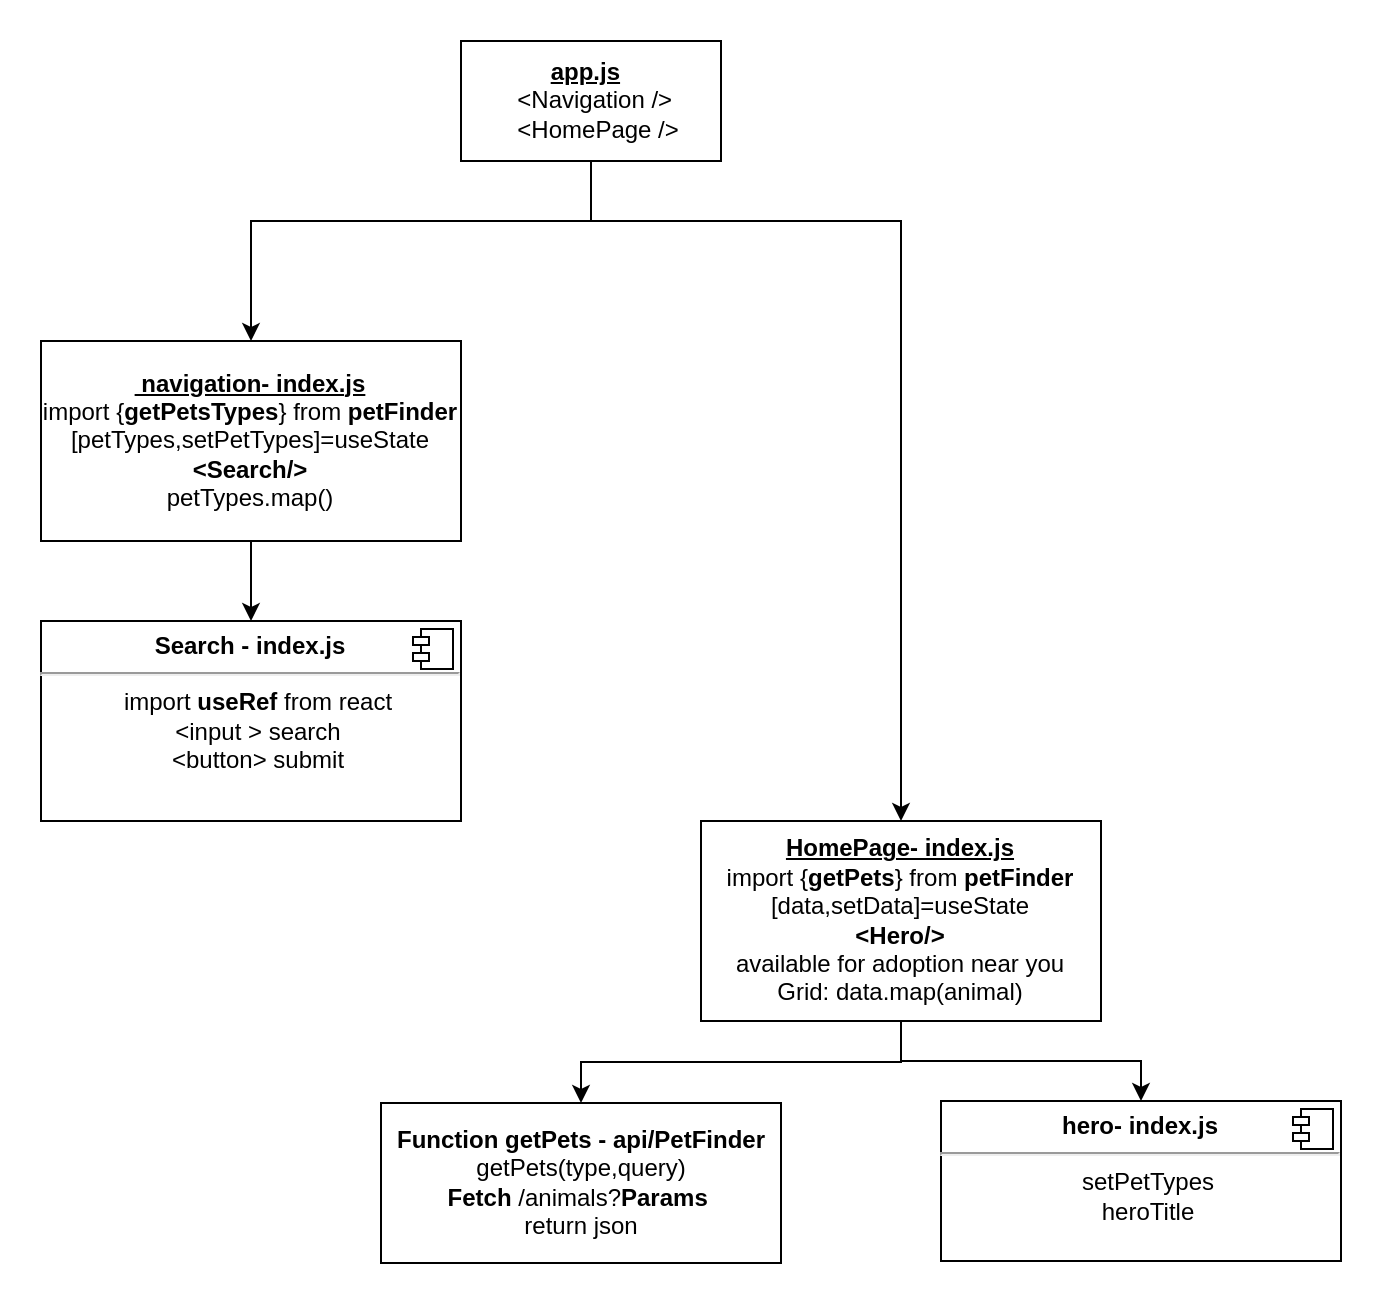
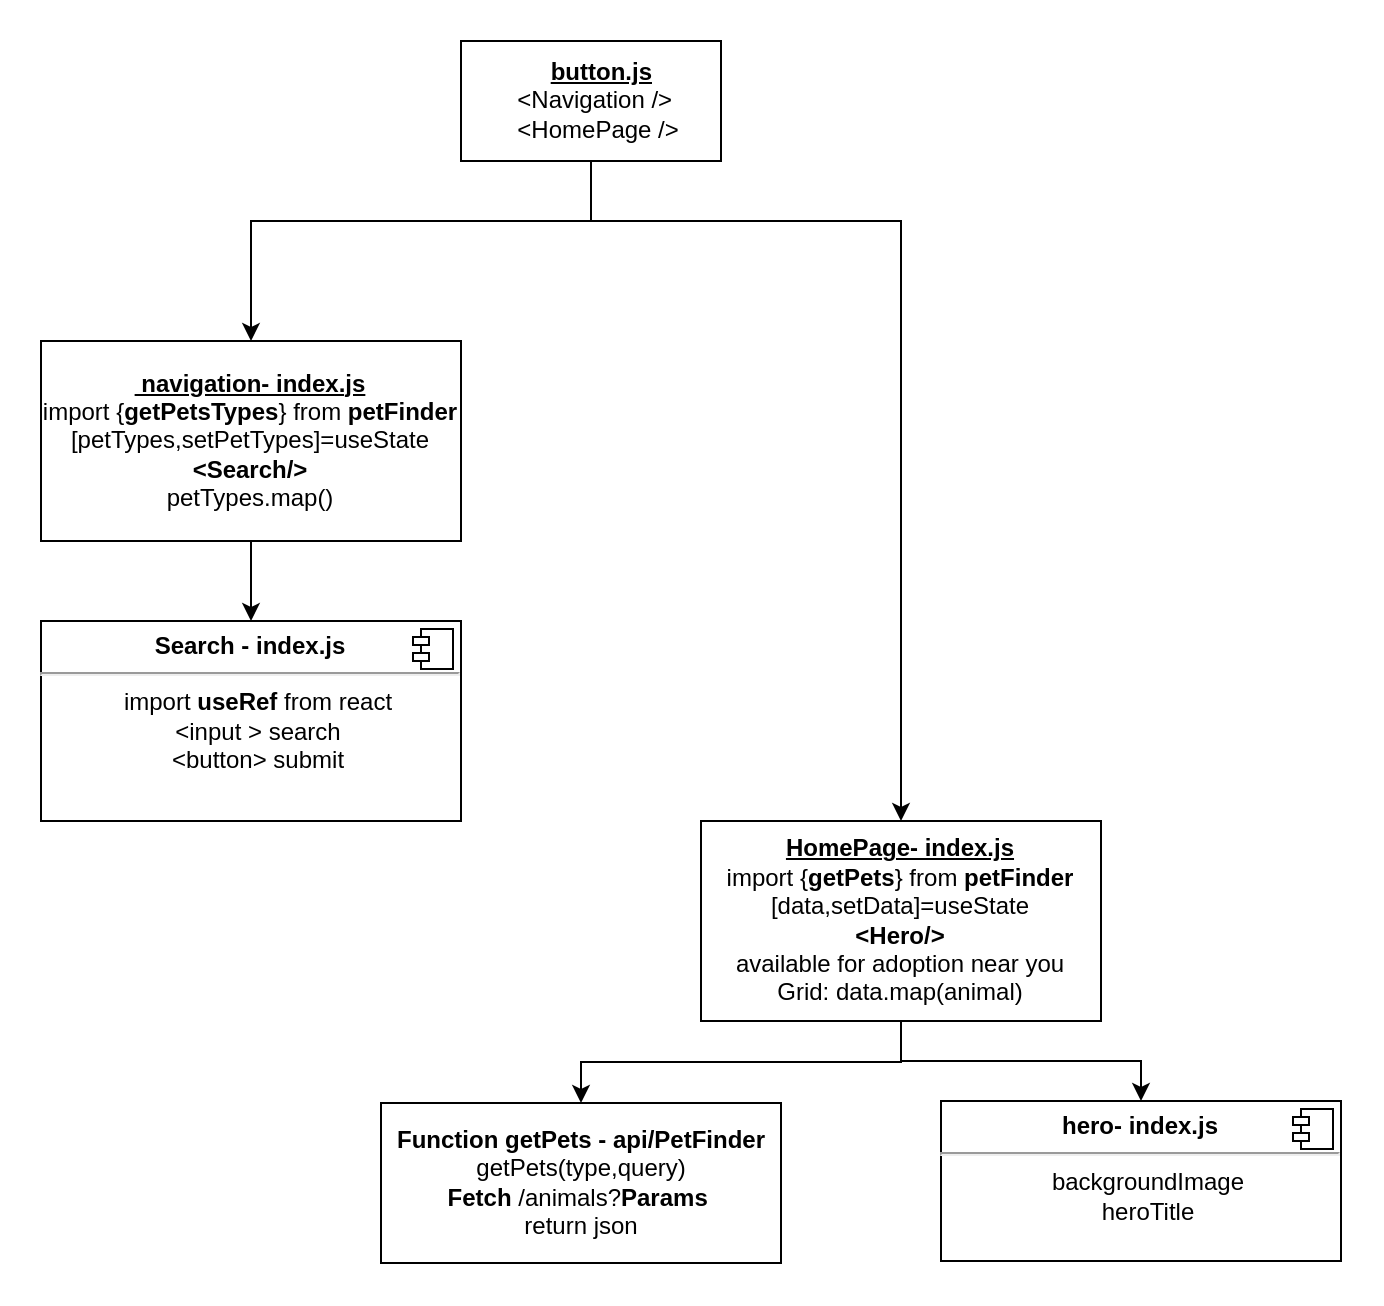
node "app.js <Navigation /> <HomePage />": label "app.js <Navigation /> <HomePage />" -> "button.js <Navigation /> <HomePage />"
node "hero- index.js setPetTypes heroTitle": label "hero- index.js setPetTypes heroTitle" -> "hero- index.js backgroundImage heroTitle"
